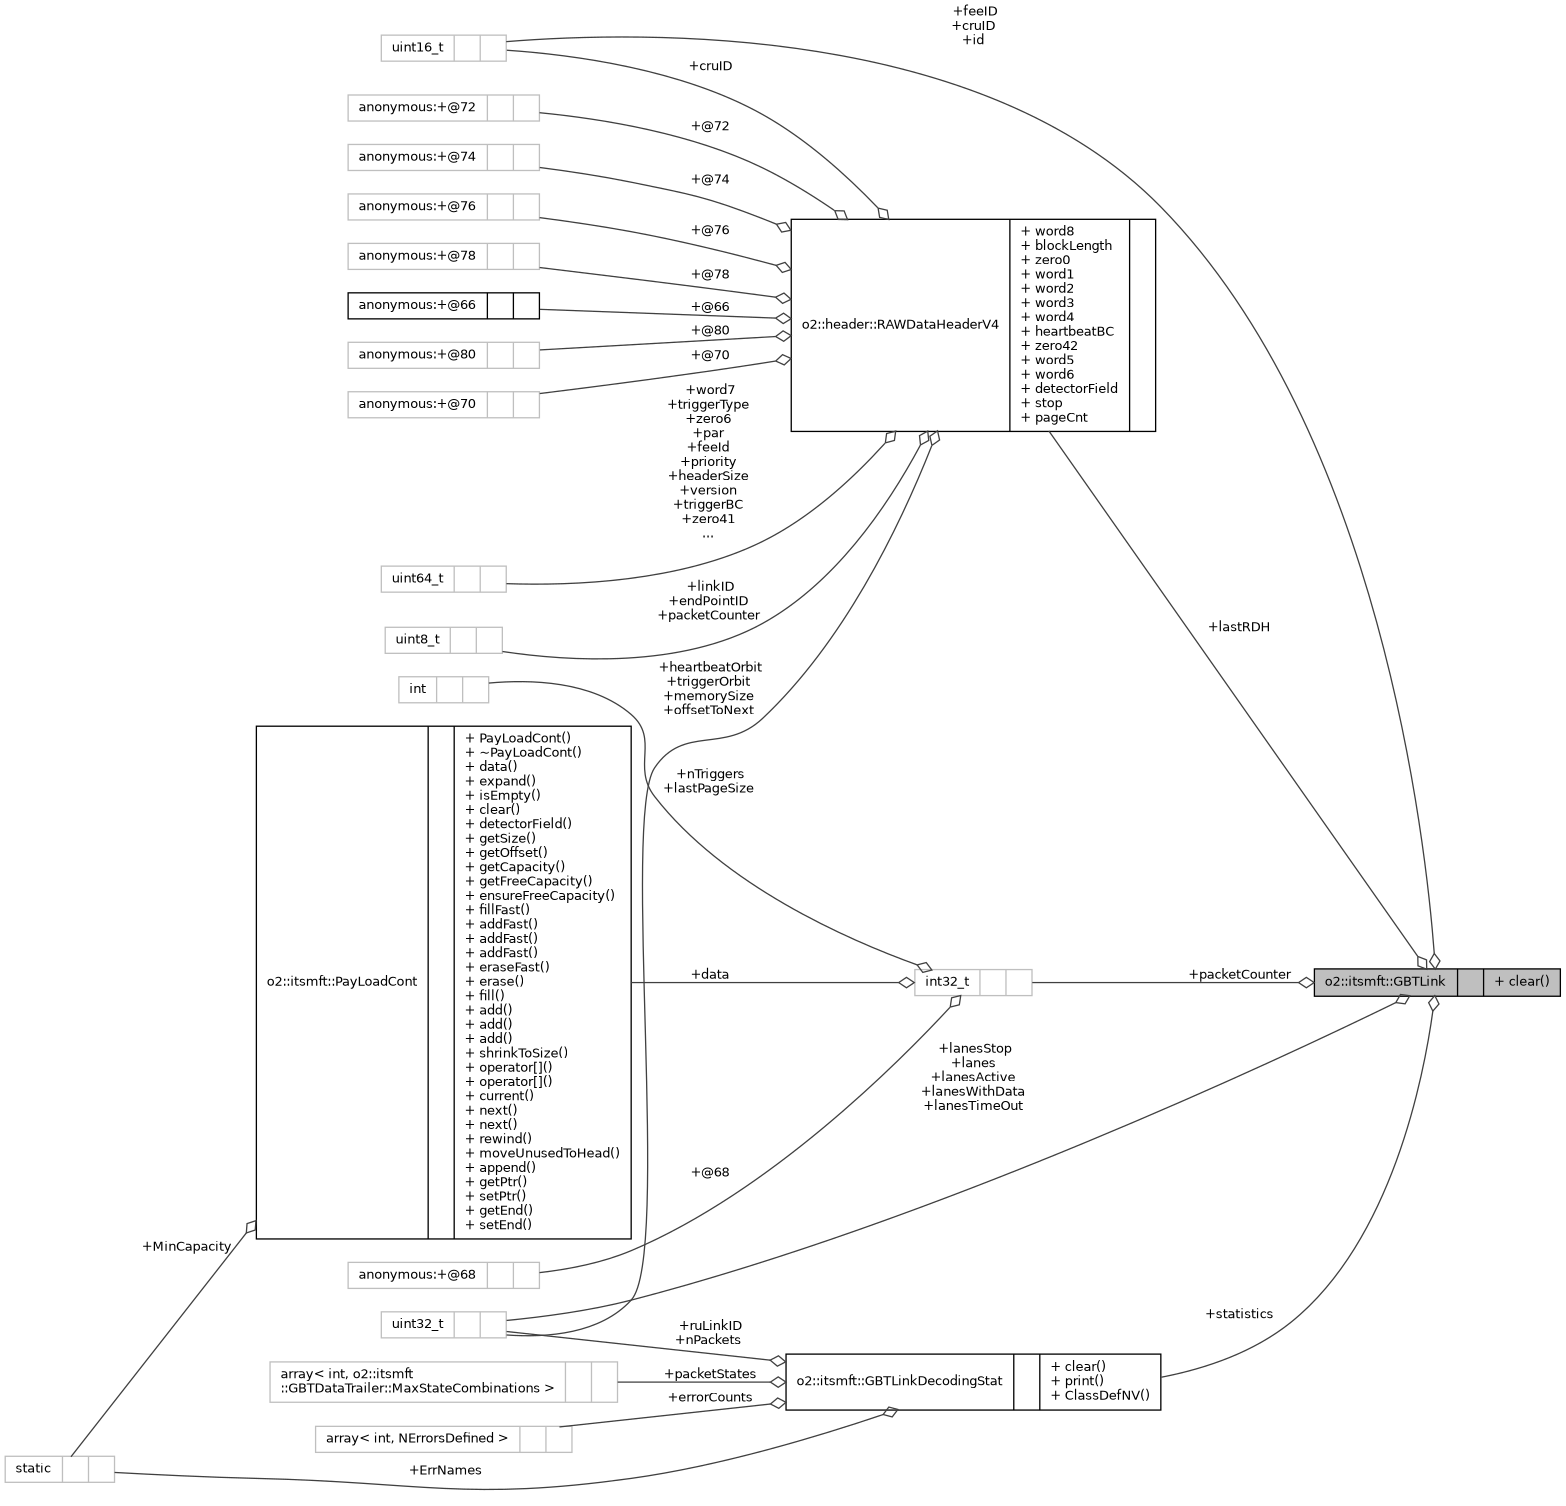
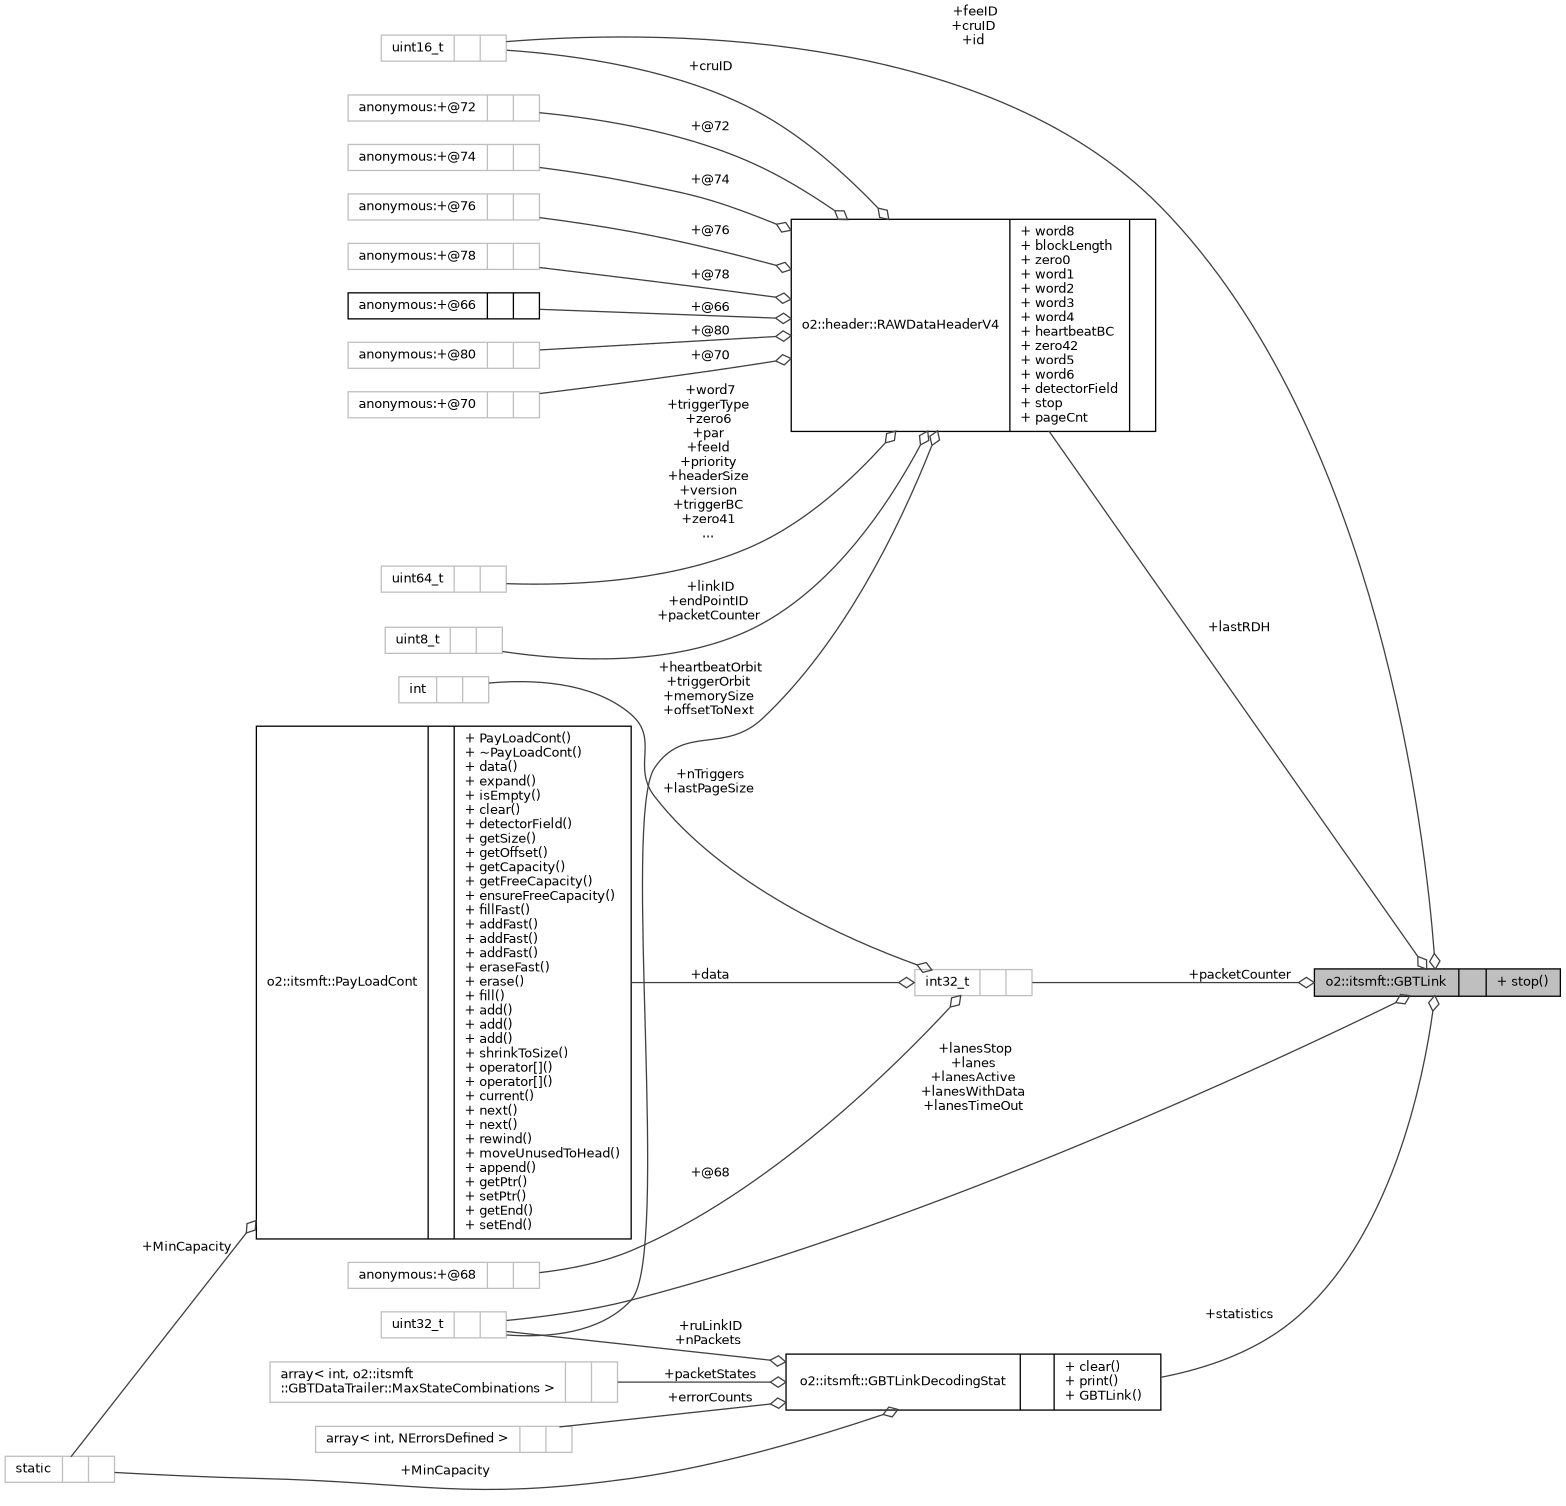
node "o2::itsmft::GBTLink": text "+ clear()" -> "+ stop()"
node "o2::itsmft::GBTLinkDecodingStat": text "+ ClassDefNV()" -> "+ GBTLink()"
edge "static" -> "o2::itsmft::GBTLinkDecodingStat": label " +ErrNames" -> " +MinCapacity"
